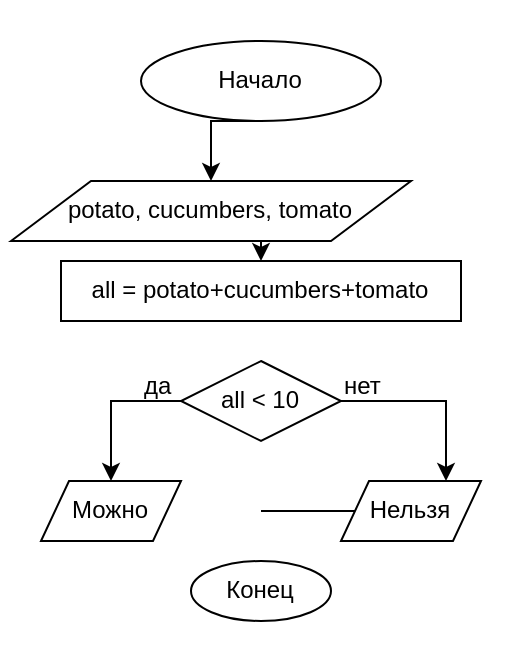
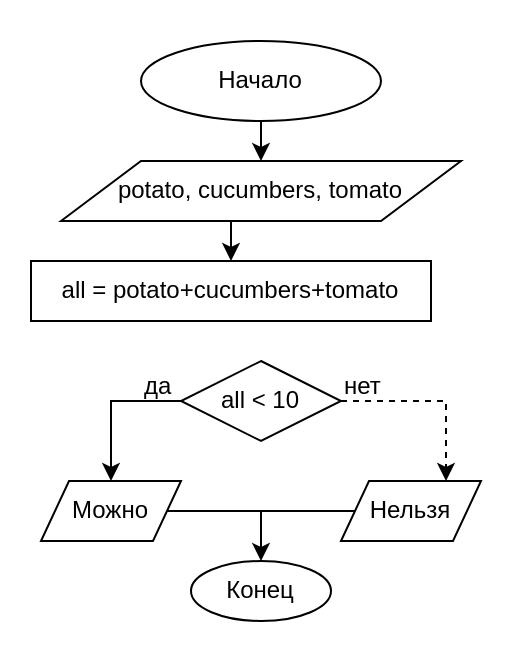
node "potato, cucumbers, tomato": moved (211, 211) -> (261, 191)
node "all = potato+cucumbers+tomato": moved (261, 291) -> (231, 291)
edge "all < 10" -> "Нельзя": style solid -> dashed
edge "Можно" -> "Конец": added
